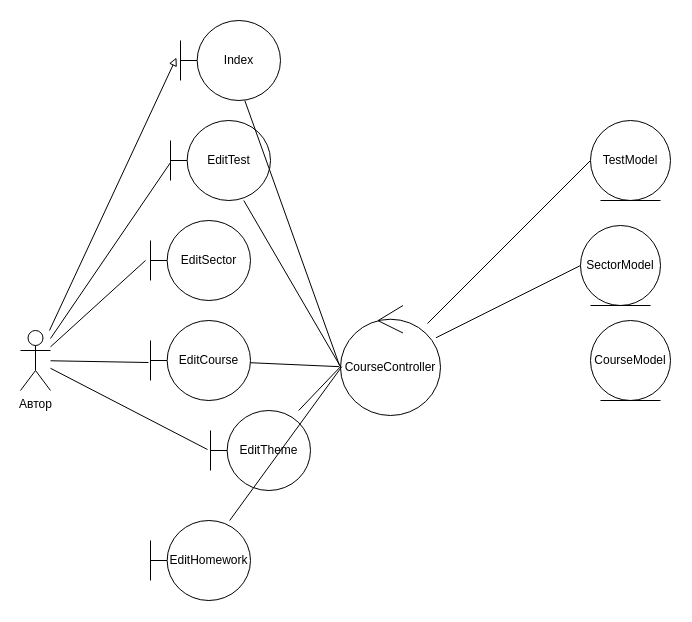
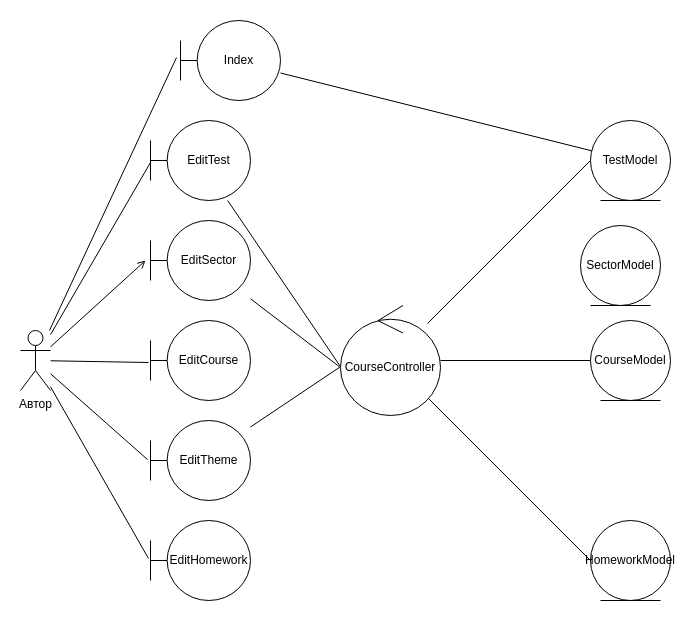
edge "Автор" -> "Index": arrowhead block -> none
node "EditTest": moved (221, 161) -> (201, 161)
edge "Index" -- "CourseController": now "Index" -- "TestModel"
edge "EditSector" -- "Автор": arrowhead none -> open
edge "SectorModel" -- "CourseController": removed
edge "EditSector" -- "CourseController": added
edge "CourseController" -- "CourseModel": added
edge "EditCourse" -- "CourseController": removed
edge "CourseController" -- "EditHomework": removed
node "EditTheme": moved (261, 451) -> (201, 461)
edge "Автор" -- "EditHomework": added
edge "CourseController" -- "HomeworkModel": added
node "HomeworkModel": added
